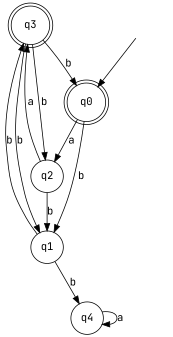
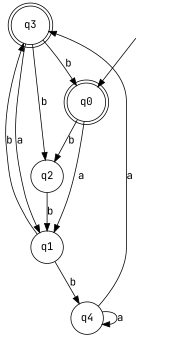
edge "q2" -> "q3": now "q4" -> "q3"
edge "q3" -> "q1": label "b" -> "a"
edge "q0" -> "q2": label "a" -> "b"
edge "q0" -> "q1": label "b" -> "a"
